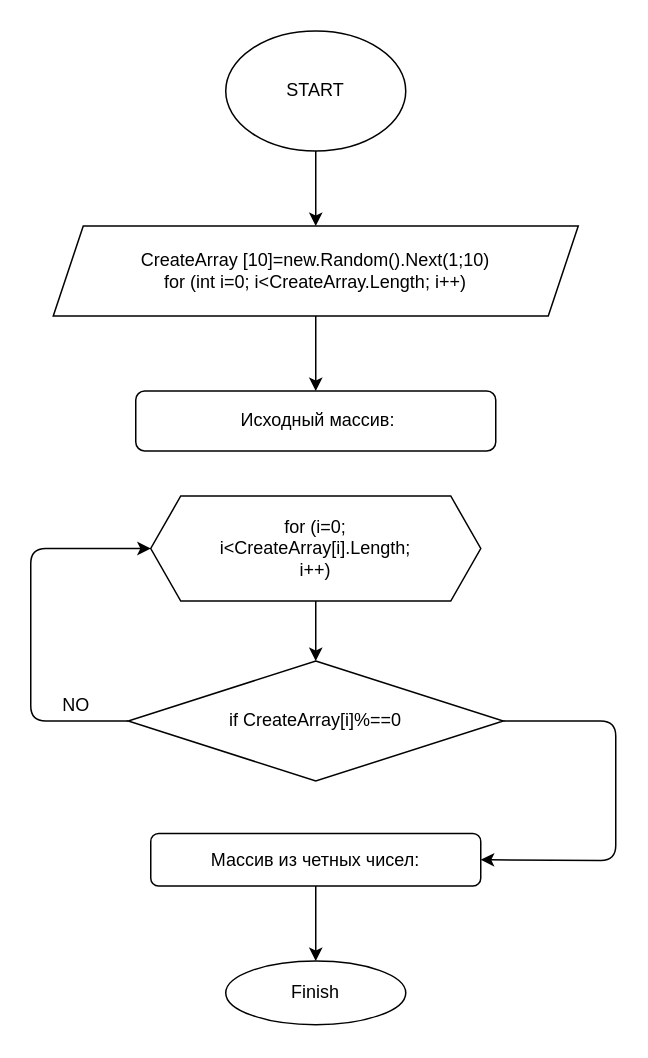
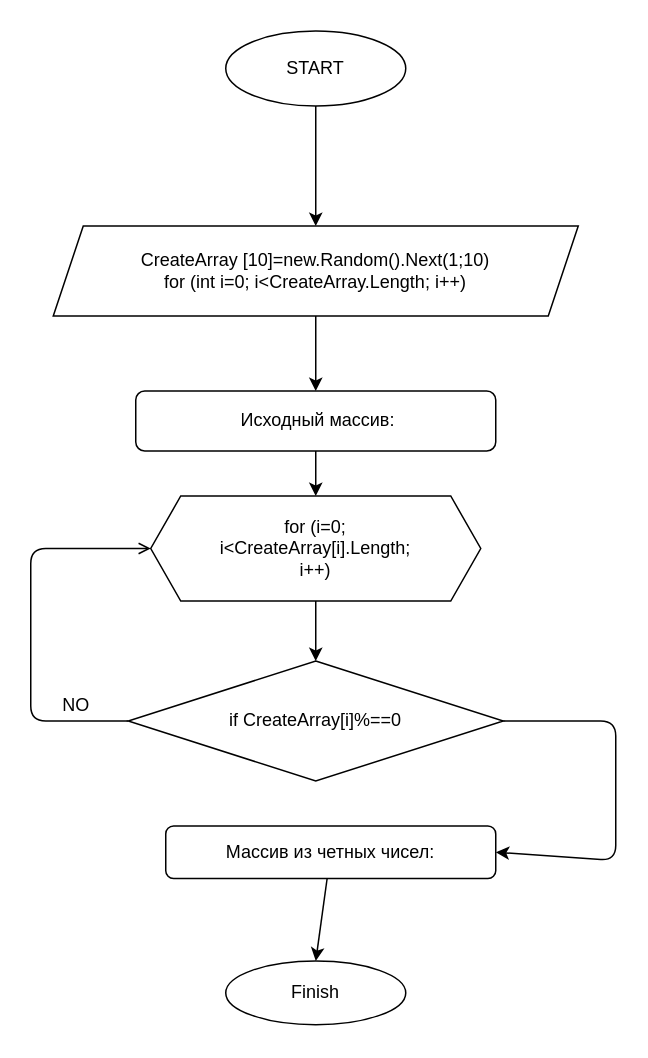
node "START": size 180x120 -> 180x75
edge "Исходный массив:" -> "for (i=0; i<CreateArray[i].Length; i++)": added
edge "if CreateArray[i]%==0" -> "for (i=0; i<CreateArray[i].Length; i++)": arrowhead classic -> open
node "Массив из четных чисел:": moved (316, 860) -> (331, 852)
